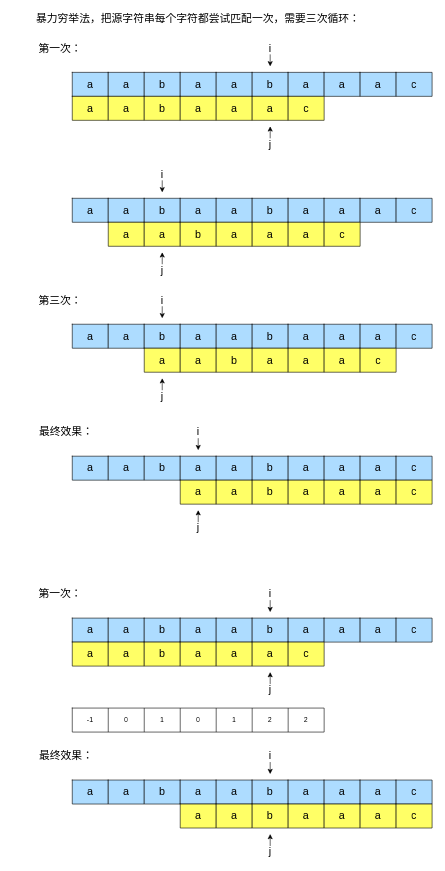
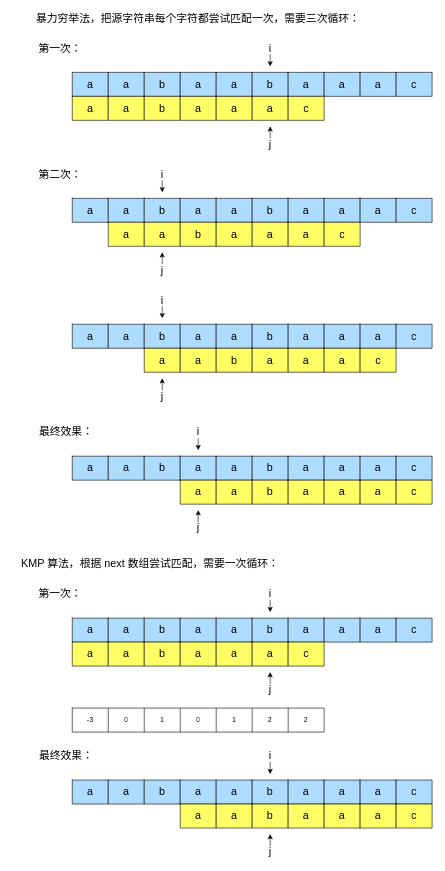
node "第二次：": added
node "第三次：": removed
node "KMP 算法，根据 next 数组尝试匹配，需要一次循环：": added
node "-1": label "-1" -> "-3"
